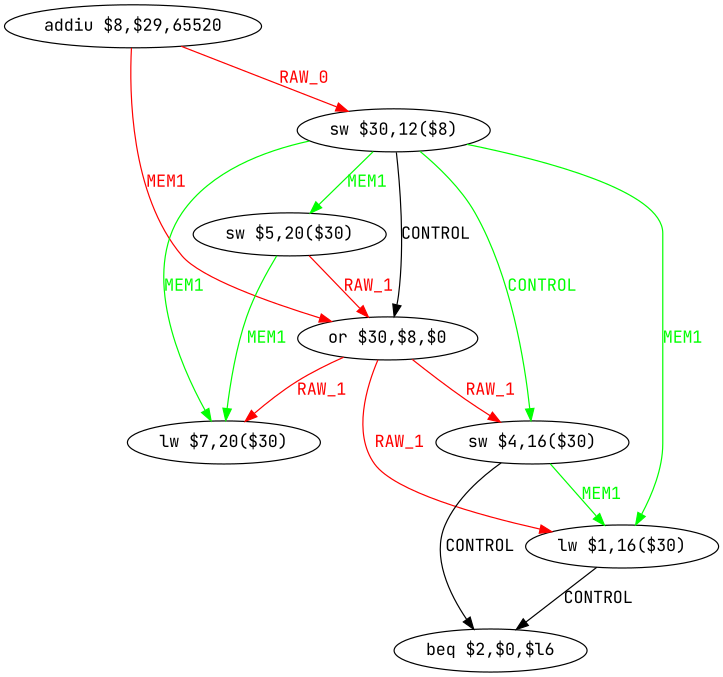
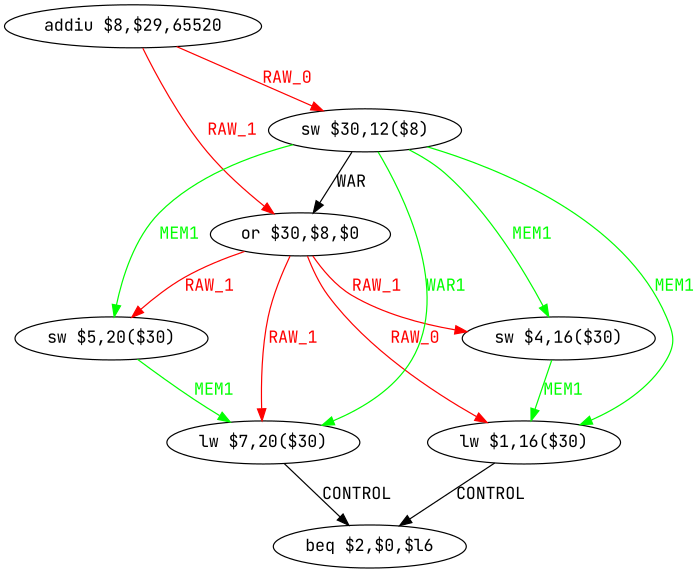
edge "addiu $8,$29,65520" -> "or $30,$8,$0": label "MEM1" -> "RAW_1"
edge "sw $30,12($8)" -> "or $30,$8,$0": label "CONTROL" -> "WAR"
edge "sw $5,20($30)" -> "or $30,$8,$0": reversed
edge "sw $30,12($8)" -> "lw $7,20($30)": label "MEM1" -> "WAR1"
edge "sw $30,12($8)" -> "sw $4,16($30)": label "CONTROL" -> "MEM1"
edge "or $30,$8,$0" -> "lw $1,16($30)": label "RAW_1" -> "RAW_0"
edge "sw $4,16($30)" -> "beq $2,$0,$l6": now "lw $7,20($30)" -> "beq $2,$0,$l6"
